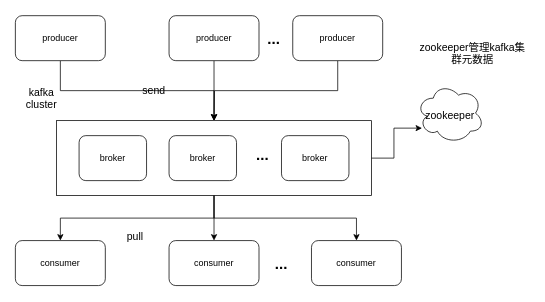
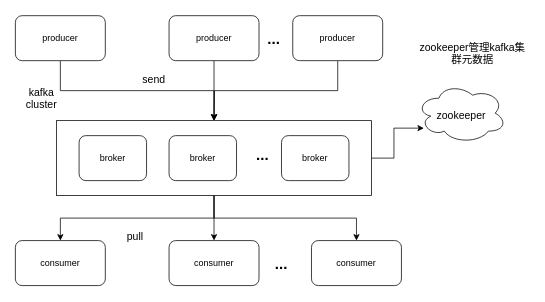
node "send": moved (154, 90) -> (154, 79)
node "zookeeper": size 68x60 -> 90x60
